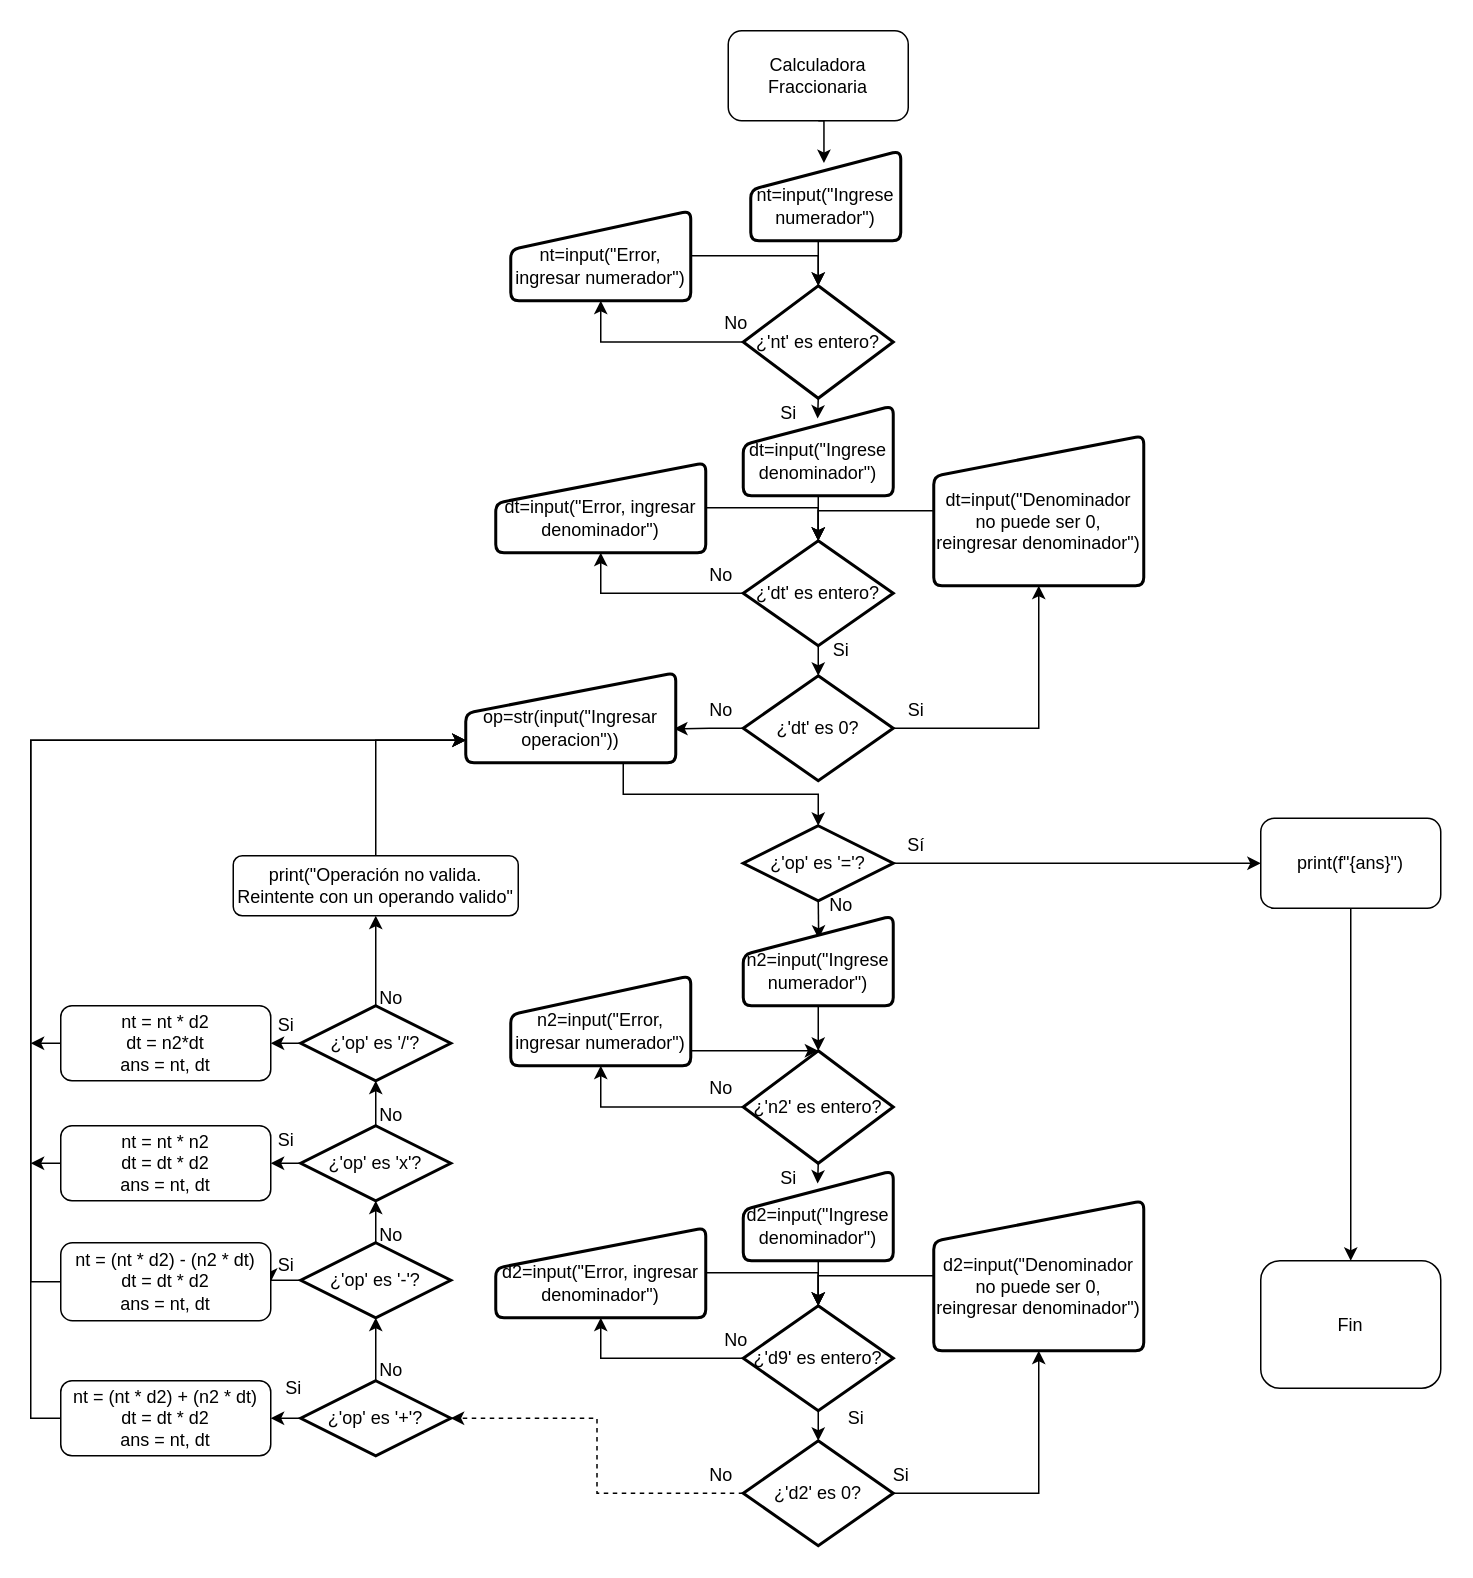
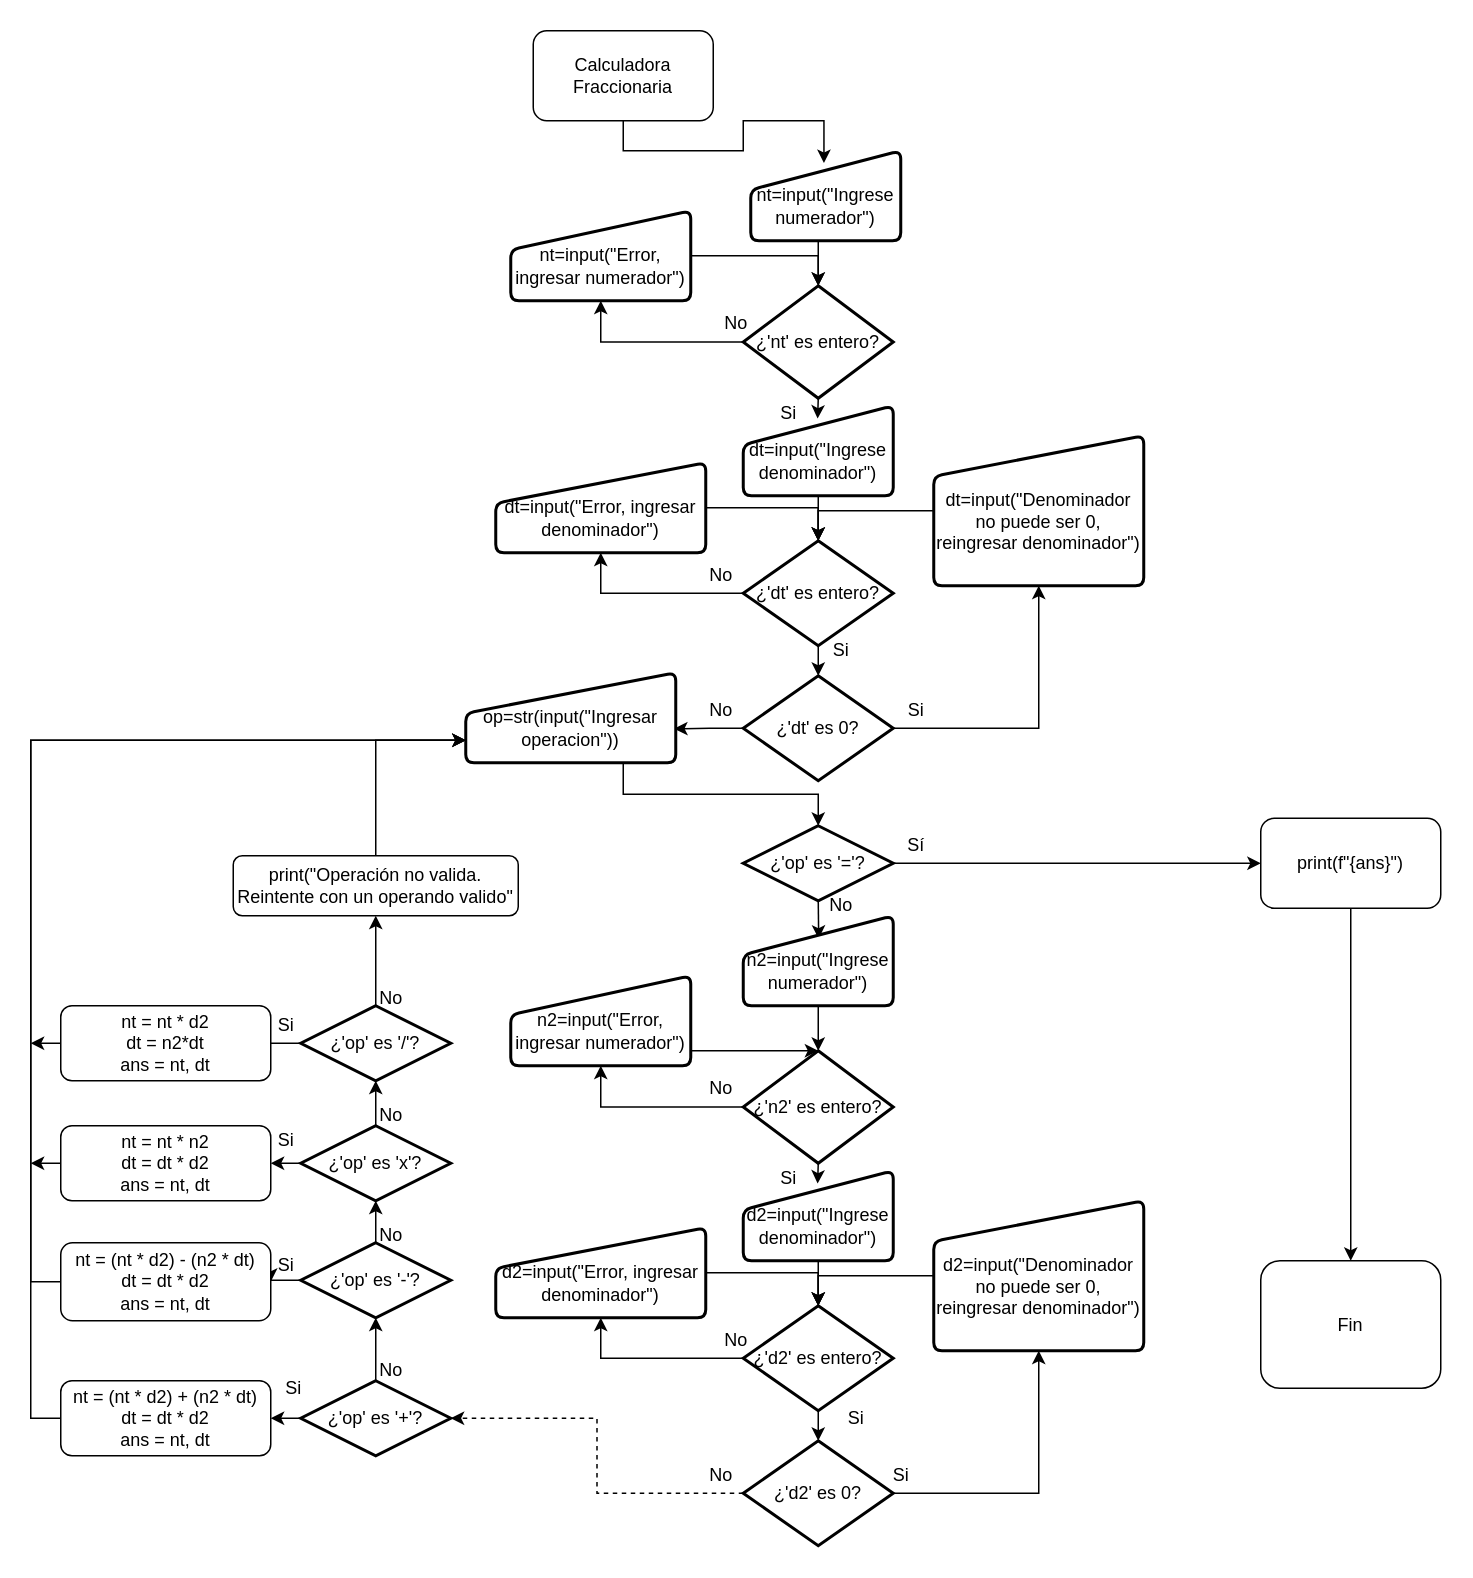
node "Calculadora Fraccionaria": moved (818, 76) -> (623, 76)
edge "¿'op' es '/'?" -> "nt = nt * d2 dt = n2*dt ans = nt, dt": arrowhead classic -> none
node "¿'d9' es entero?": label "¿'d9' es entero?" -> "¿'d2' es entero?"
